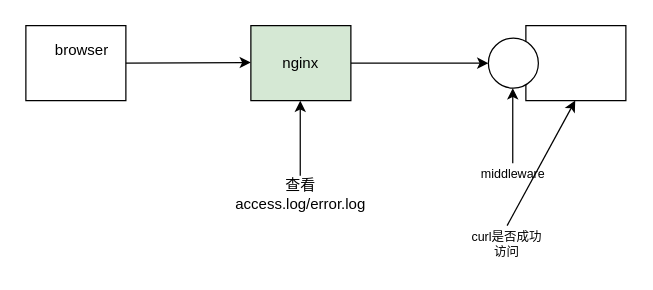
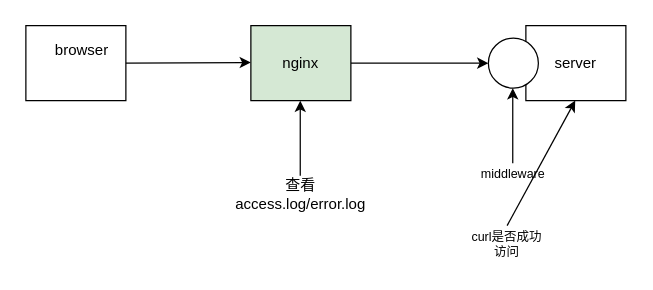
node "server": added
